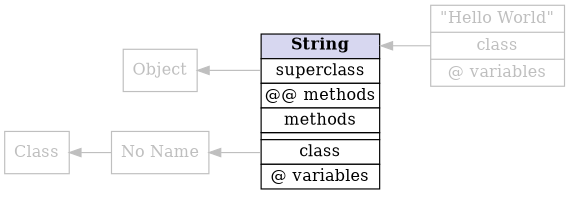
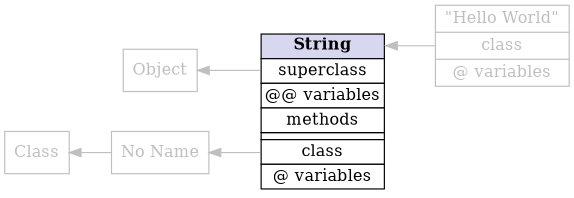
node "String": text "@@ methods" -> "@@ variables"
